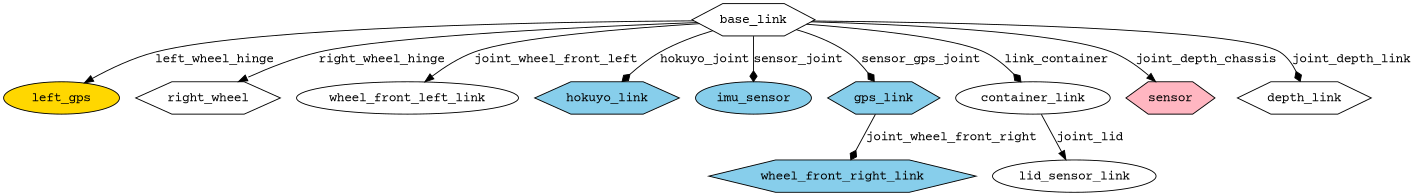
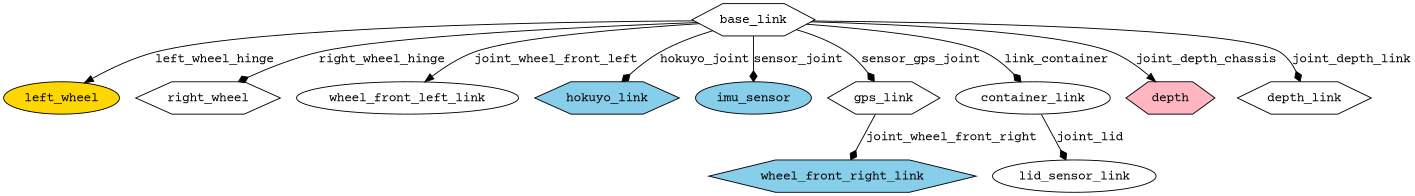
edge "base_link" -> "right_wheel": arrowhead normal -> diamond
node "left_gps": label "left_gps" -> "left_wheel"
node "gps_link": fillcolor skyblue -> white
node "sensor": label "sensor" -> "depth"
edge "container_link" -> "lid_sensor_link": arrowhead normal -> diamond
